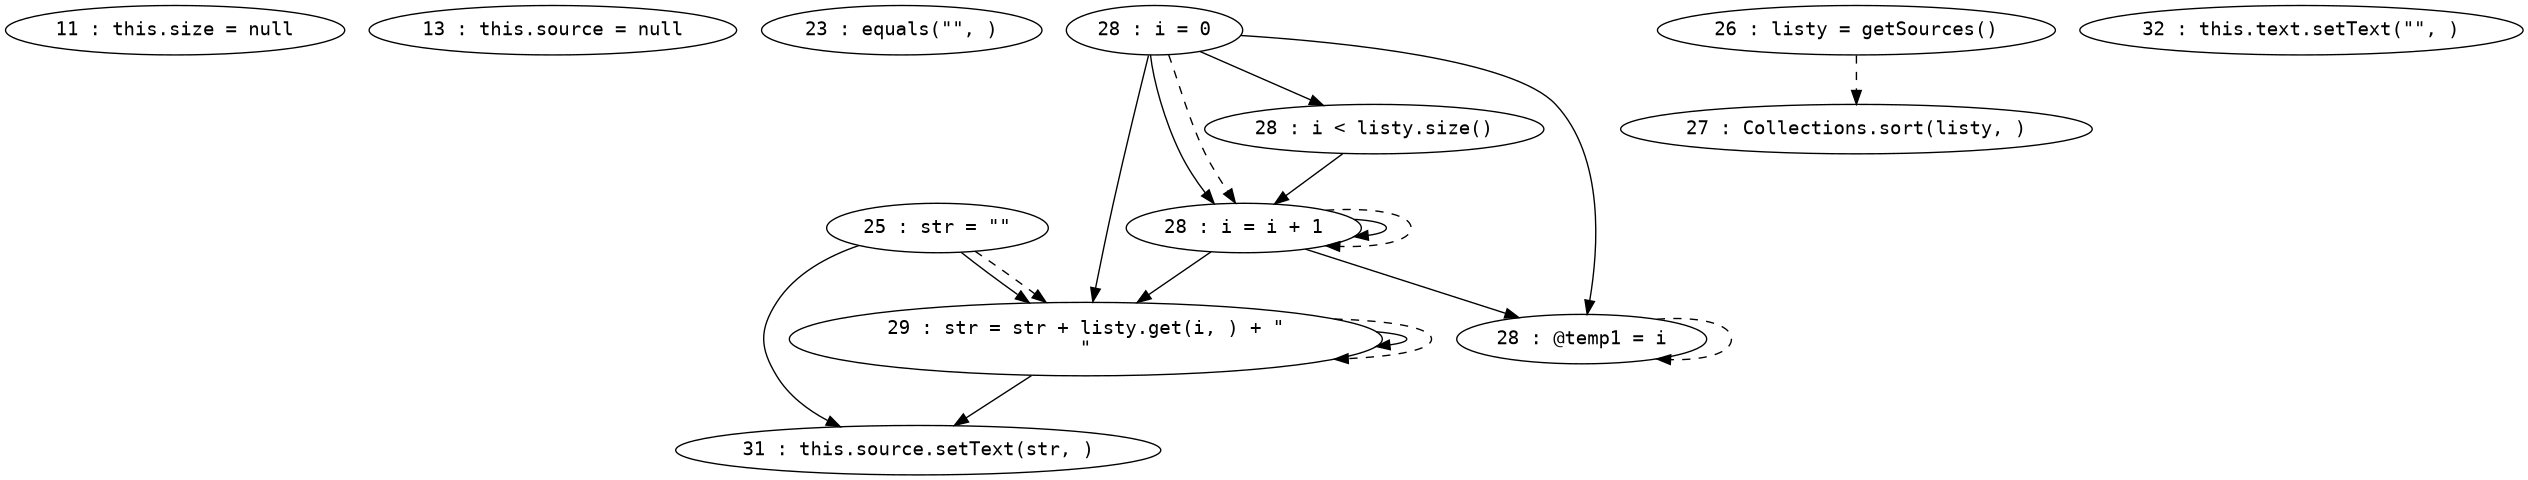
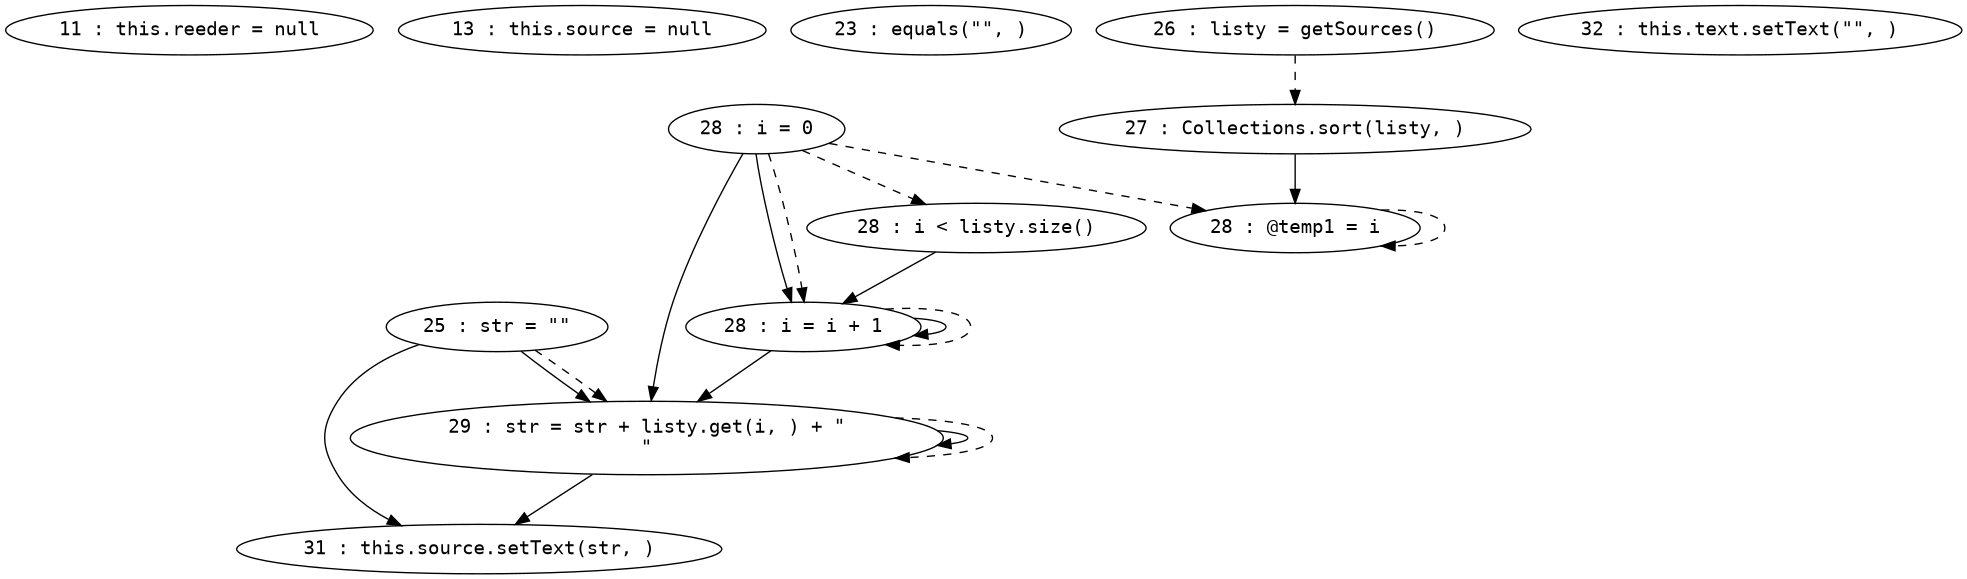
node "11 : this.size = null": label "11 : this.size = null" -> "11 : this.reeder = null"
edge "28 : i = 0" -> "28 : i < listy.size()": style solid -> dashed
edge "28 : i = 0" -> "28 : @temp1 = i": style solid -> dashed
edge "28 : i = i + 1" -> "28 : @temp1 = i": now "27 : Collections.sort(listy, )" -> "28 : @temp1 = i"
